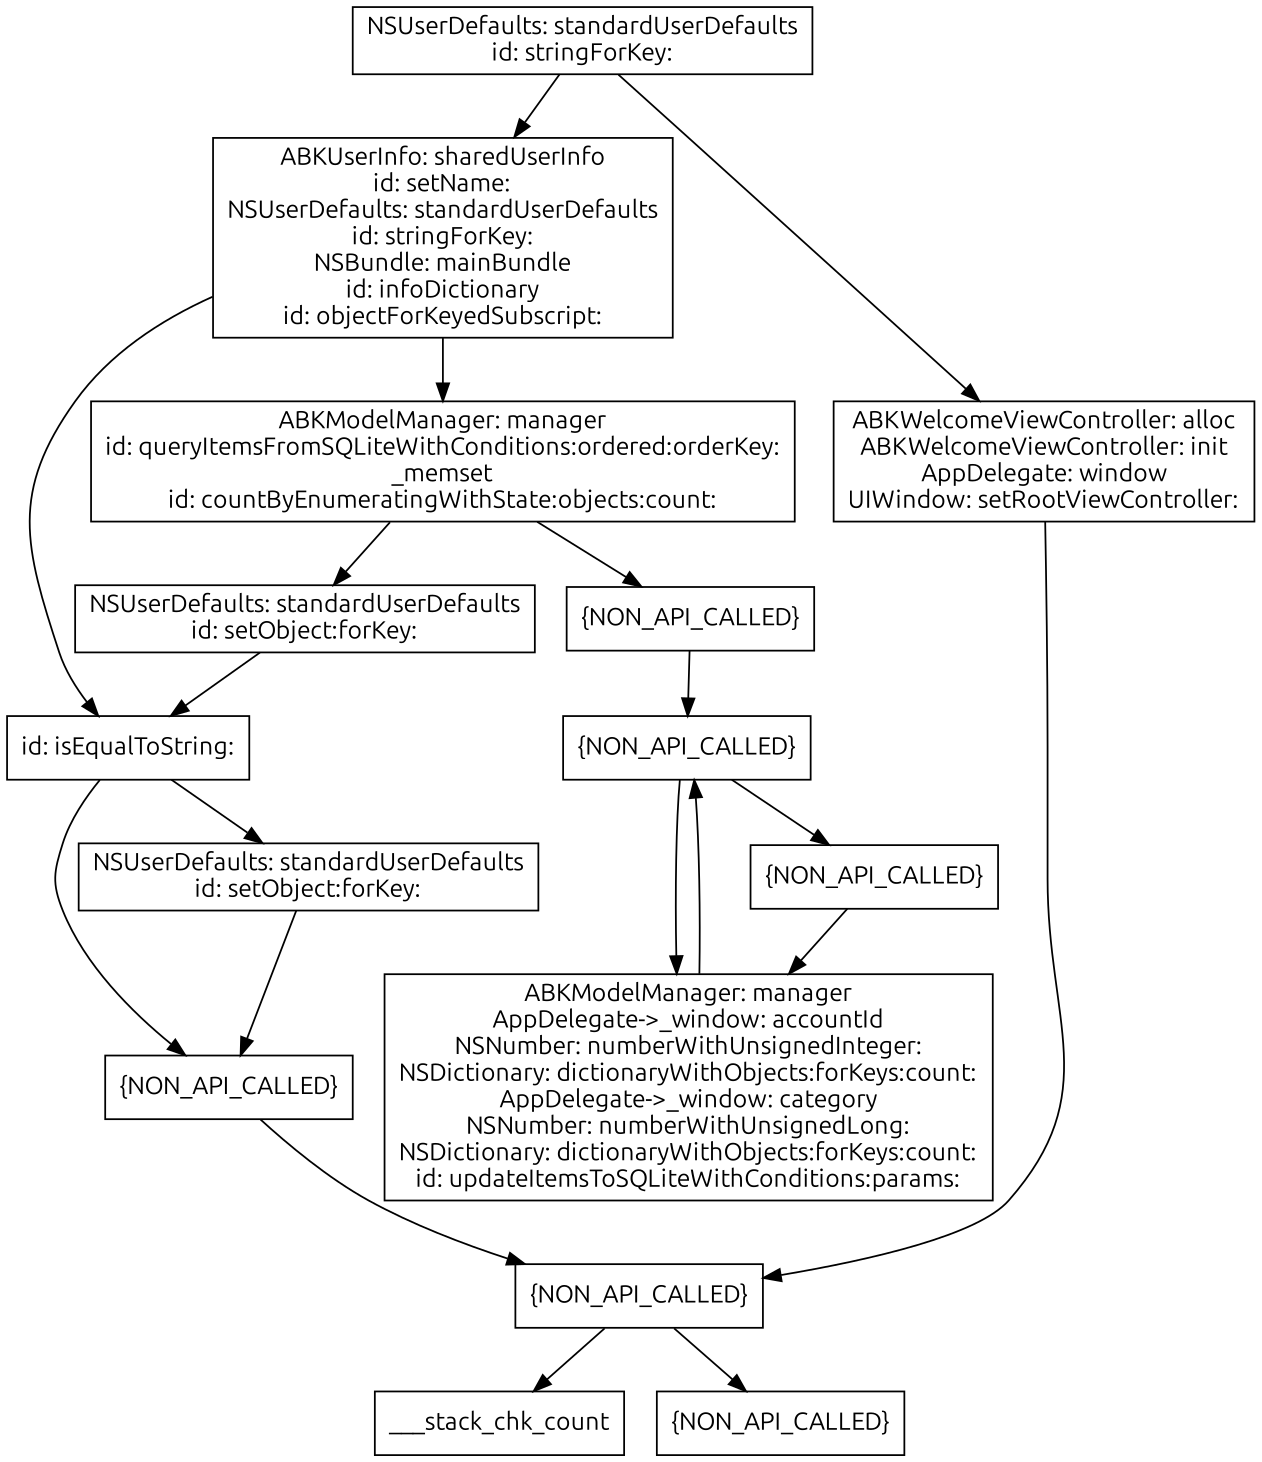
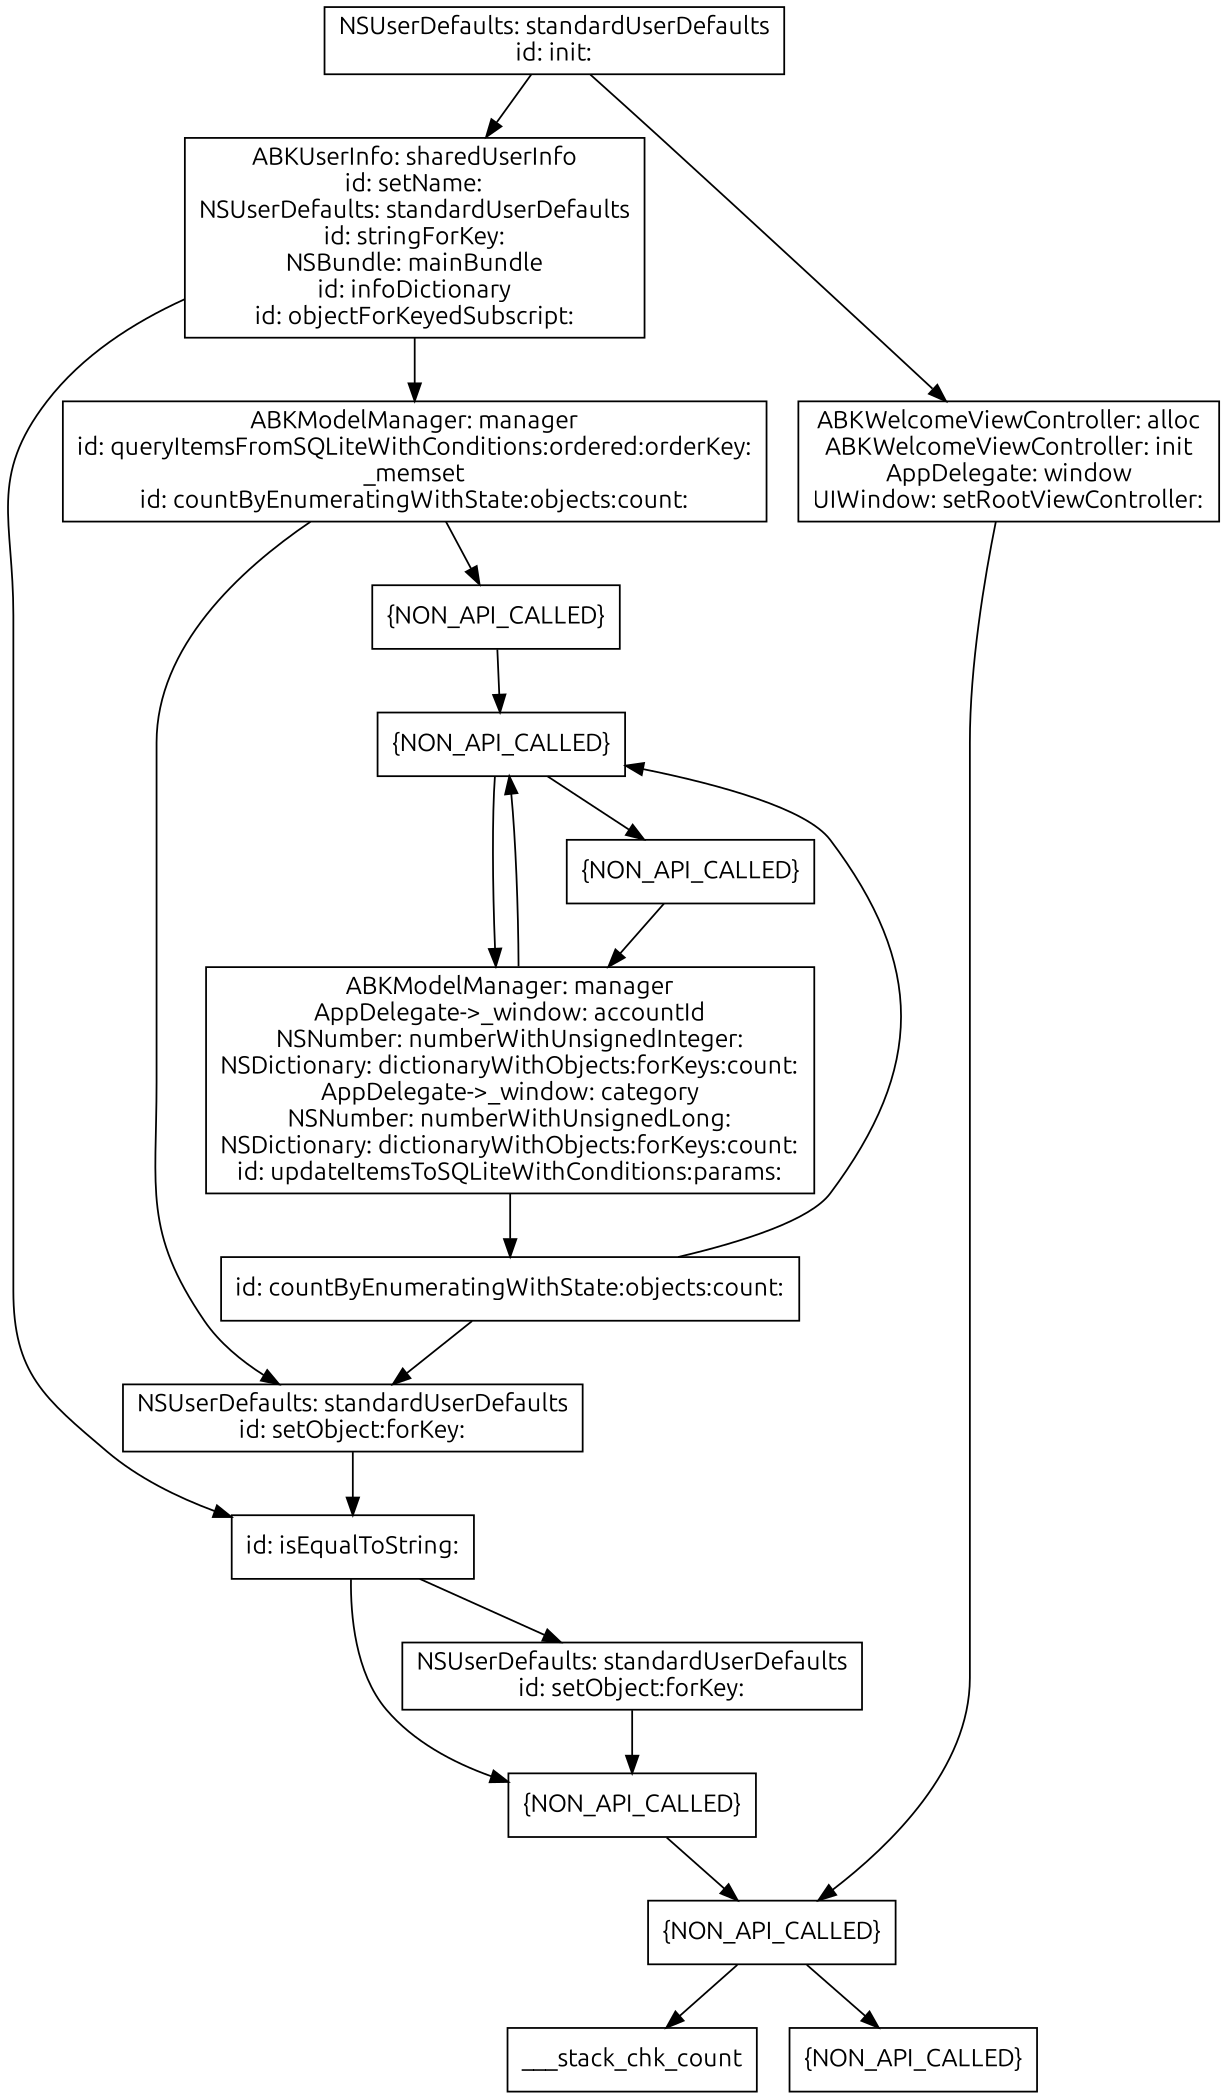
node "NSUserDefaults: standardUserDefaults id: stringForKey:": label "NSUserDefaults: standardUserDefaults id: stringForKey:" -> "NSUserDefaults: standardUserDefaults id: init:"
node "id: countByEnumeratingWithState:objects:count:": added
